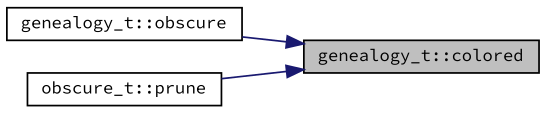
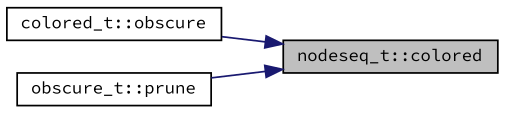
node "genealogy_t::obscure": label "genealogy_t::obscure" -> "colored_t::obscure"
node "genealogy_t::colored": label "genealogy_t::colored" -> "nodeseq_t::colored"
